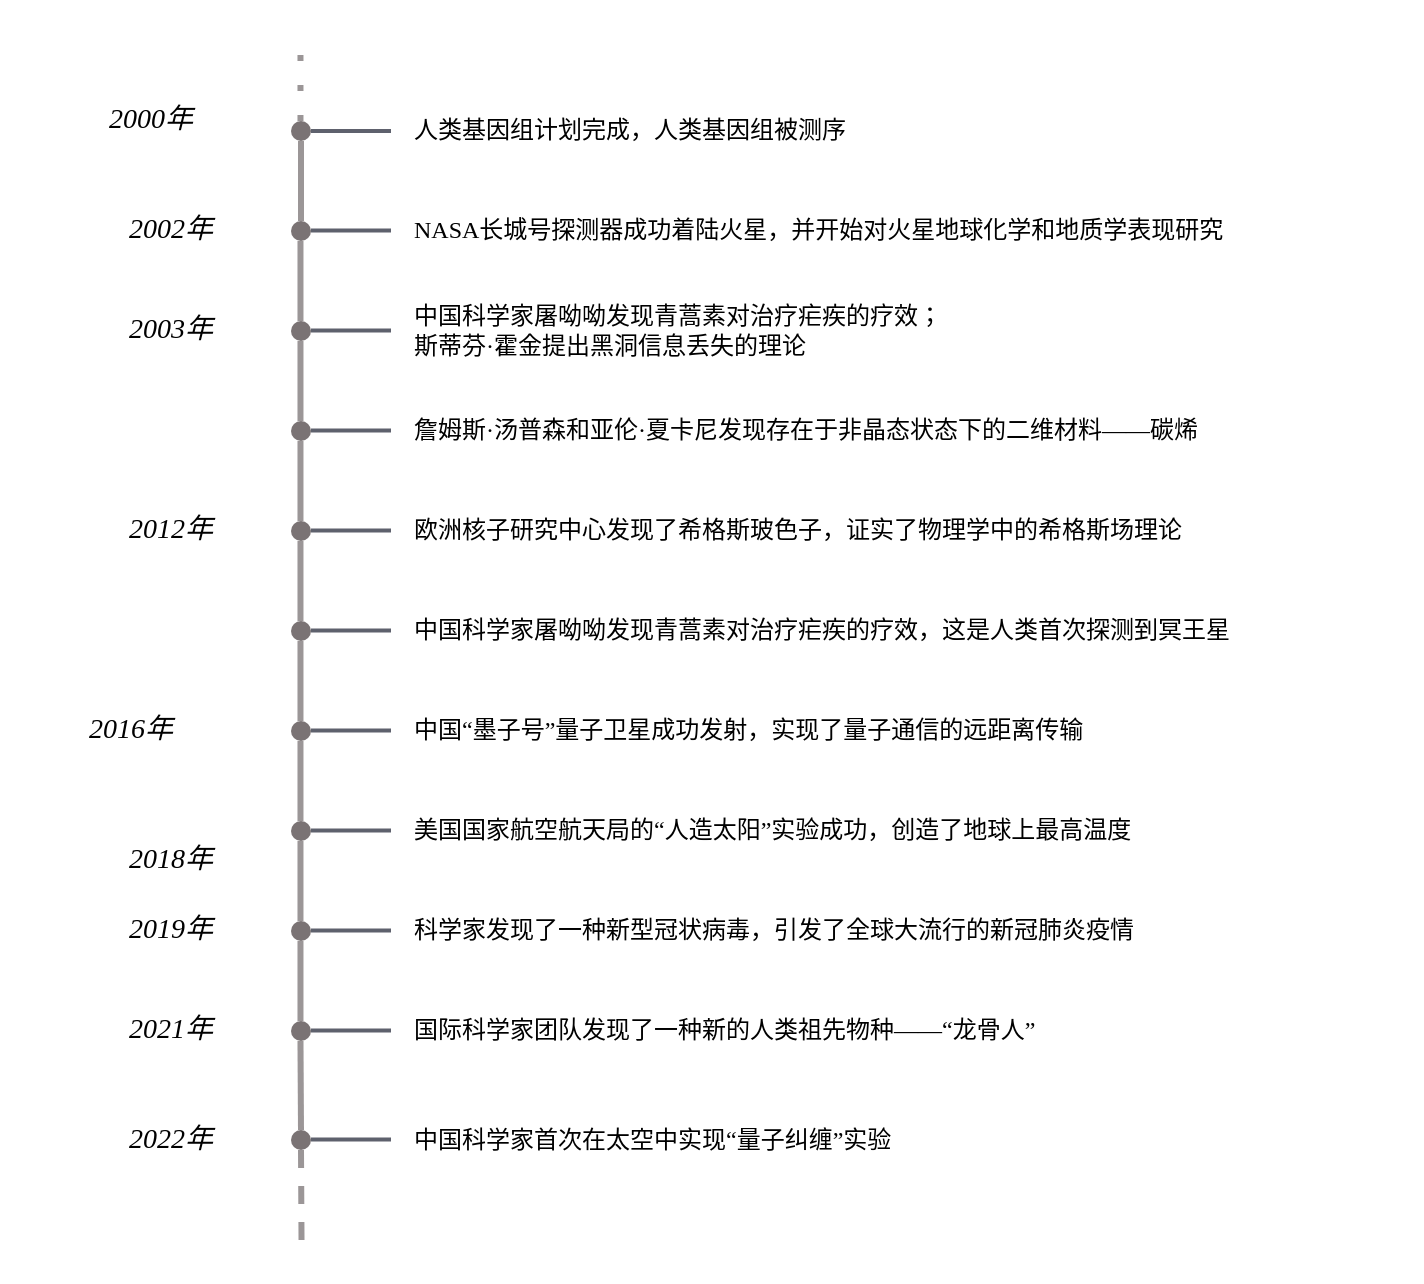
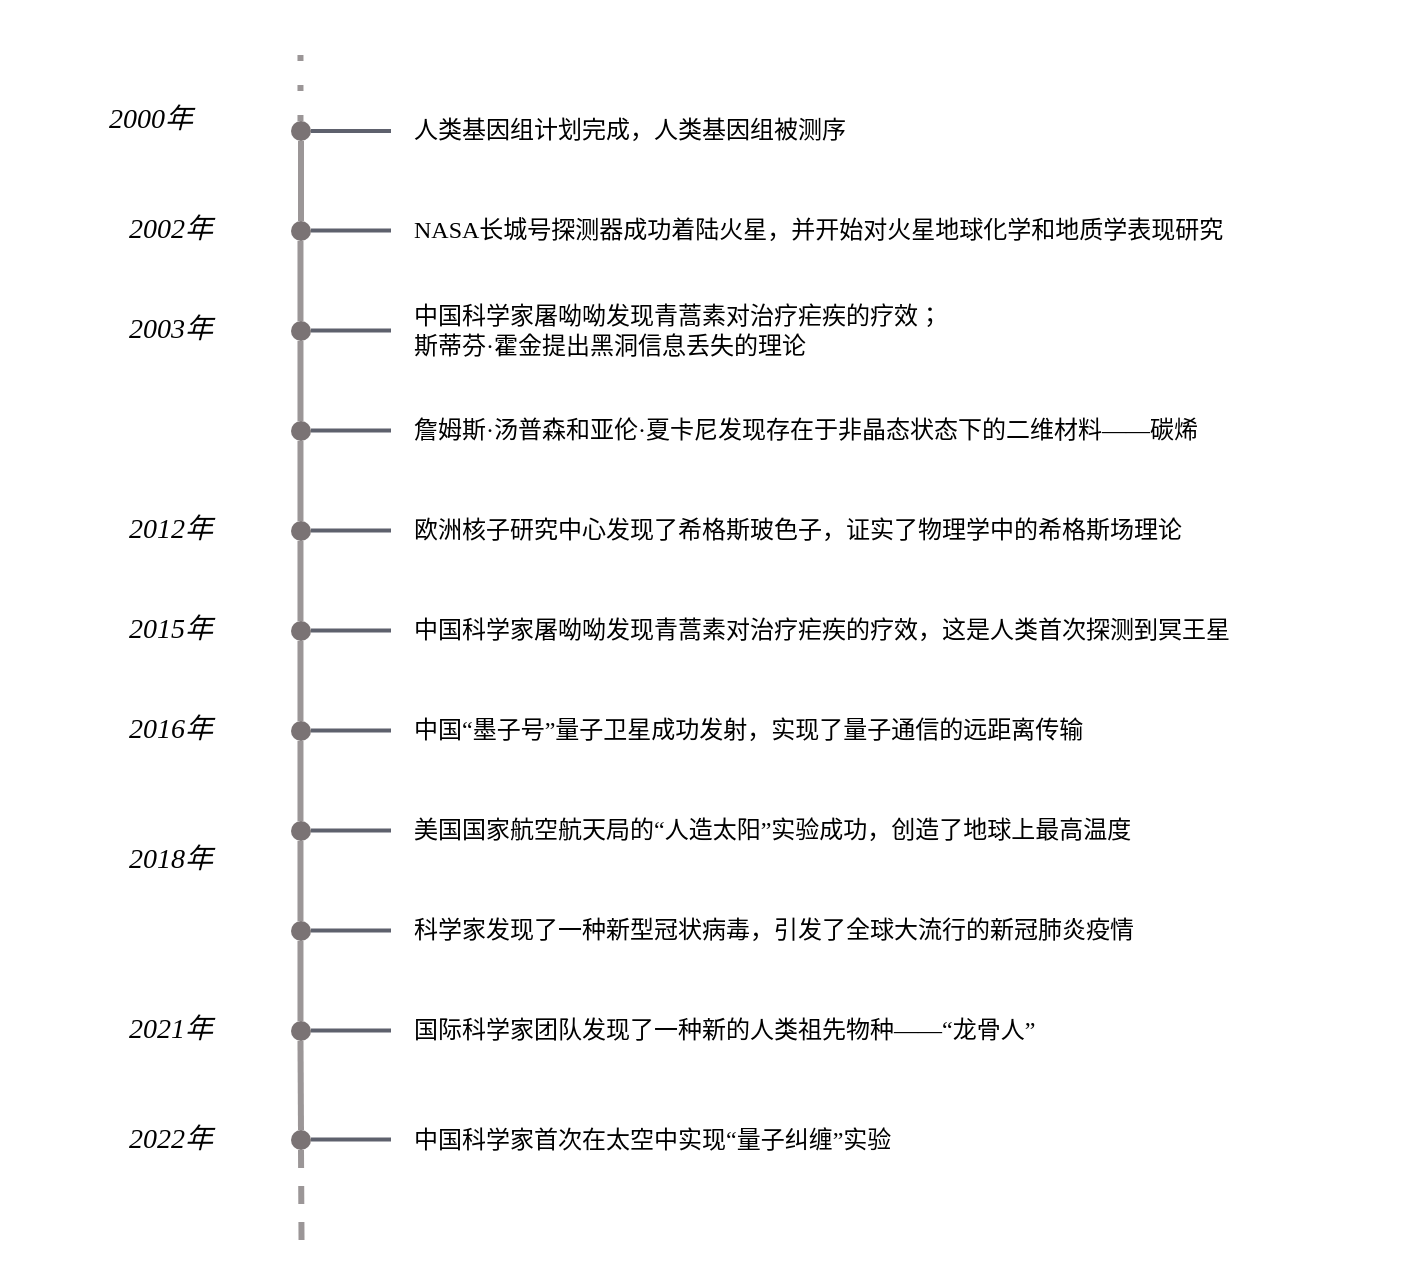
node "2015年": added
node "2016年": moved (131, 730) -> (171, 730)
node "2019年": removed
